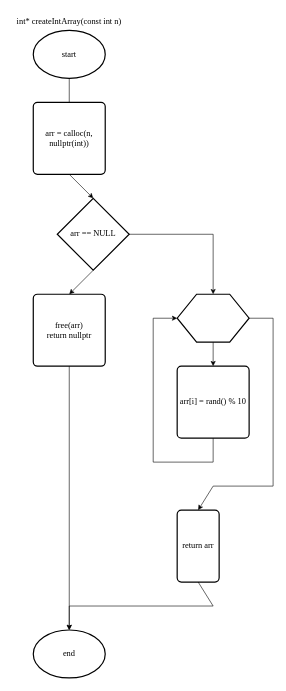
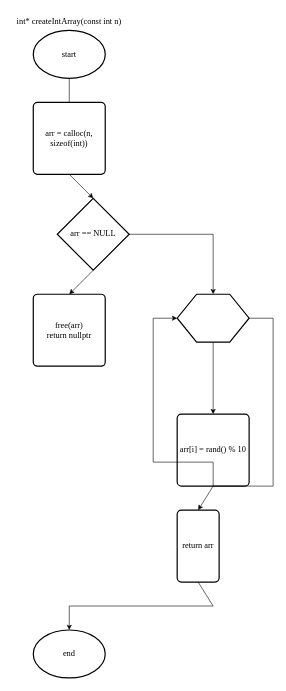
node "arr = calloc(n, nullptr(int))": label "arr = calloc(n, nullptr(int))" -> "arr = calloc(n, sizeof(int))"
node "arr[i] = rand() % 10": moved (213, 402) -> (213, 450)
edge "free(arr) return nullptr" -> "end": removed
